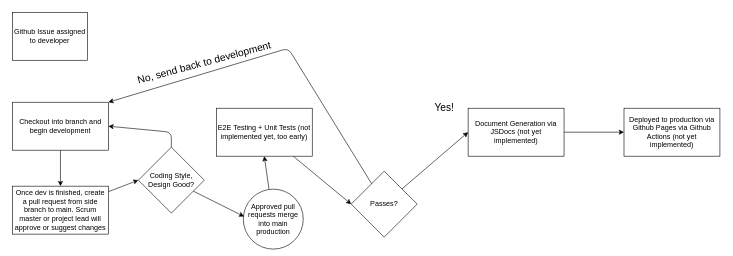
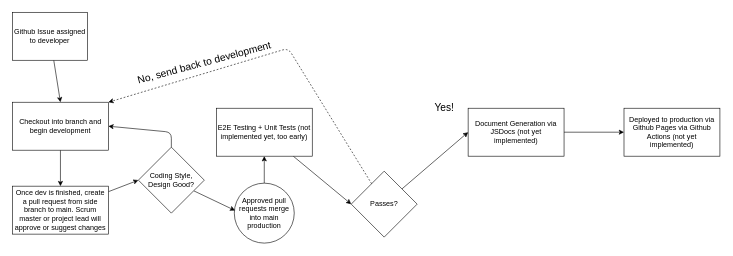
edge "Passes?" -> "Checkout into branch and begin development": style solid -> dashed
edge "Github Issue assigned to developer" -> "Checkout into branch and begin development": added
node "Approved pull requests merge into main production": moved (273, 219) -> (264, 213)
